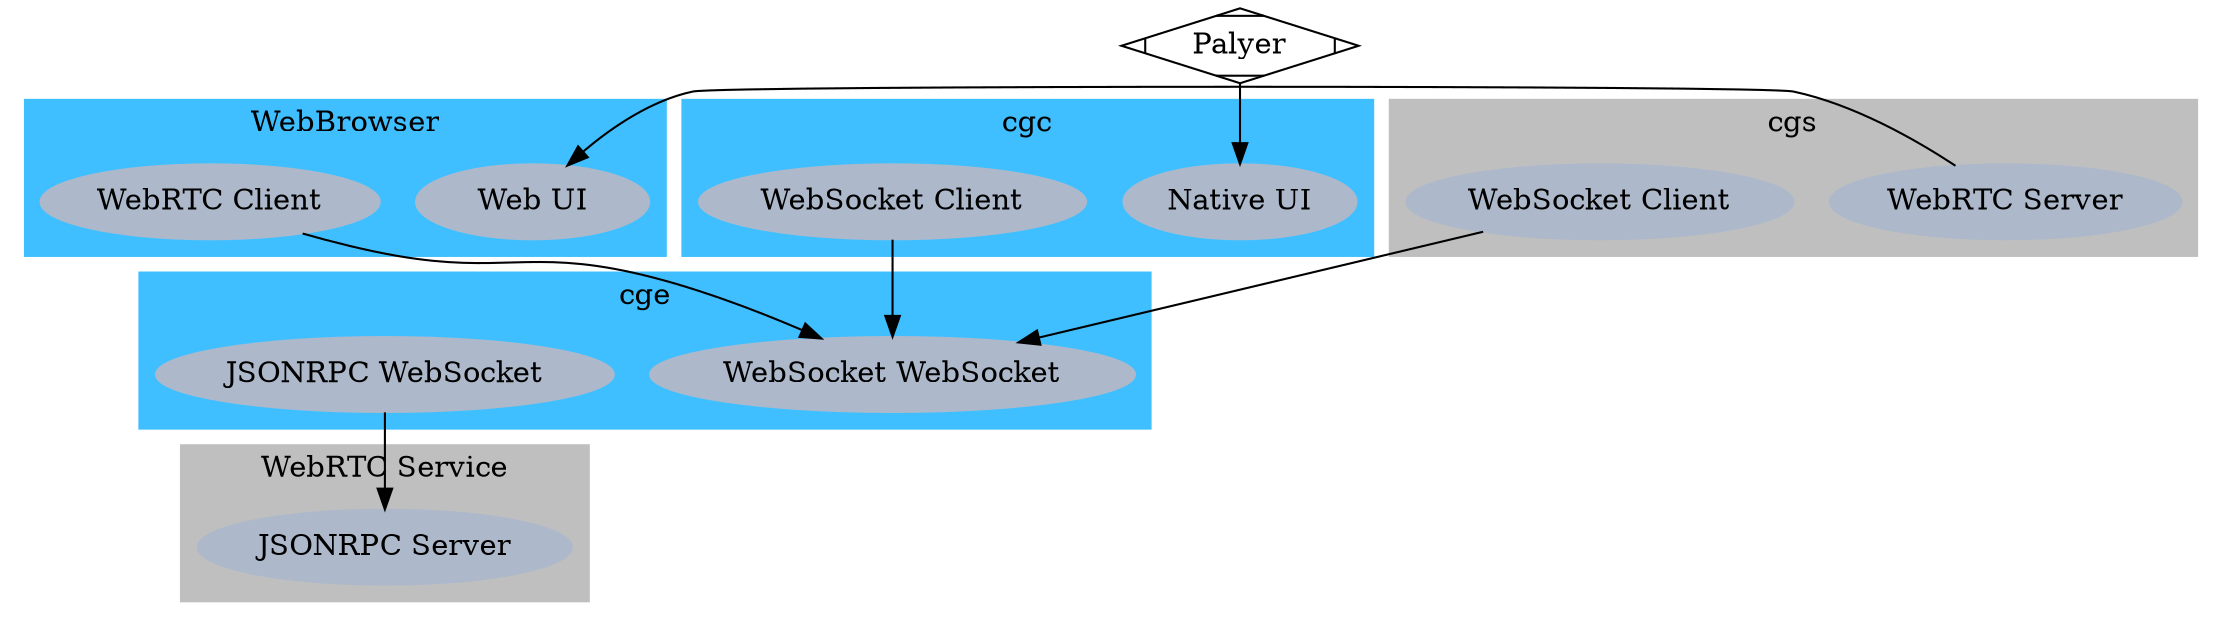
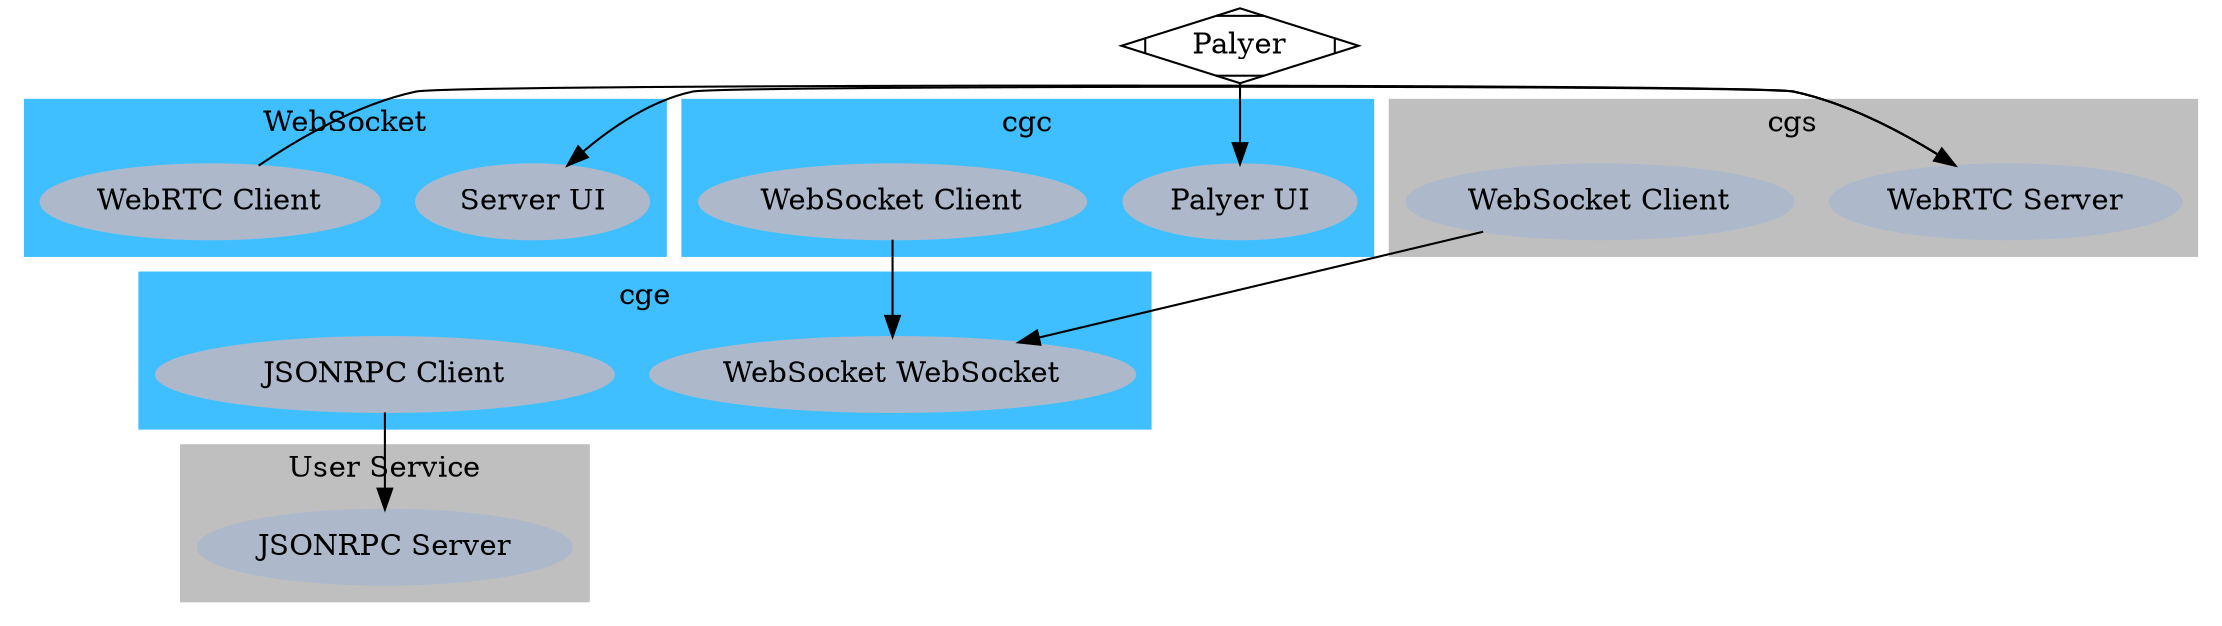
cluster "WebBrowser": label "WebBrowser" -> "WebSocket"
node "Web UI": label "Web UI" -> "Server UI"
node "Native UI": label "Native UI" -> "Palyer UI"
edge "WebRTC Client" -> "WebSocket WebSocket": now "WebRTC Client" -> "WebRTC Server"
node "JSONRPC WebSocket": label "JSONRPC WebSocket" -> "JSONRPC Client"
cluster "WebRTC Service": label "WebRTC Service" -> "User Service"
